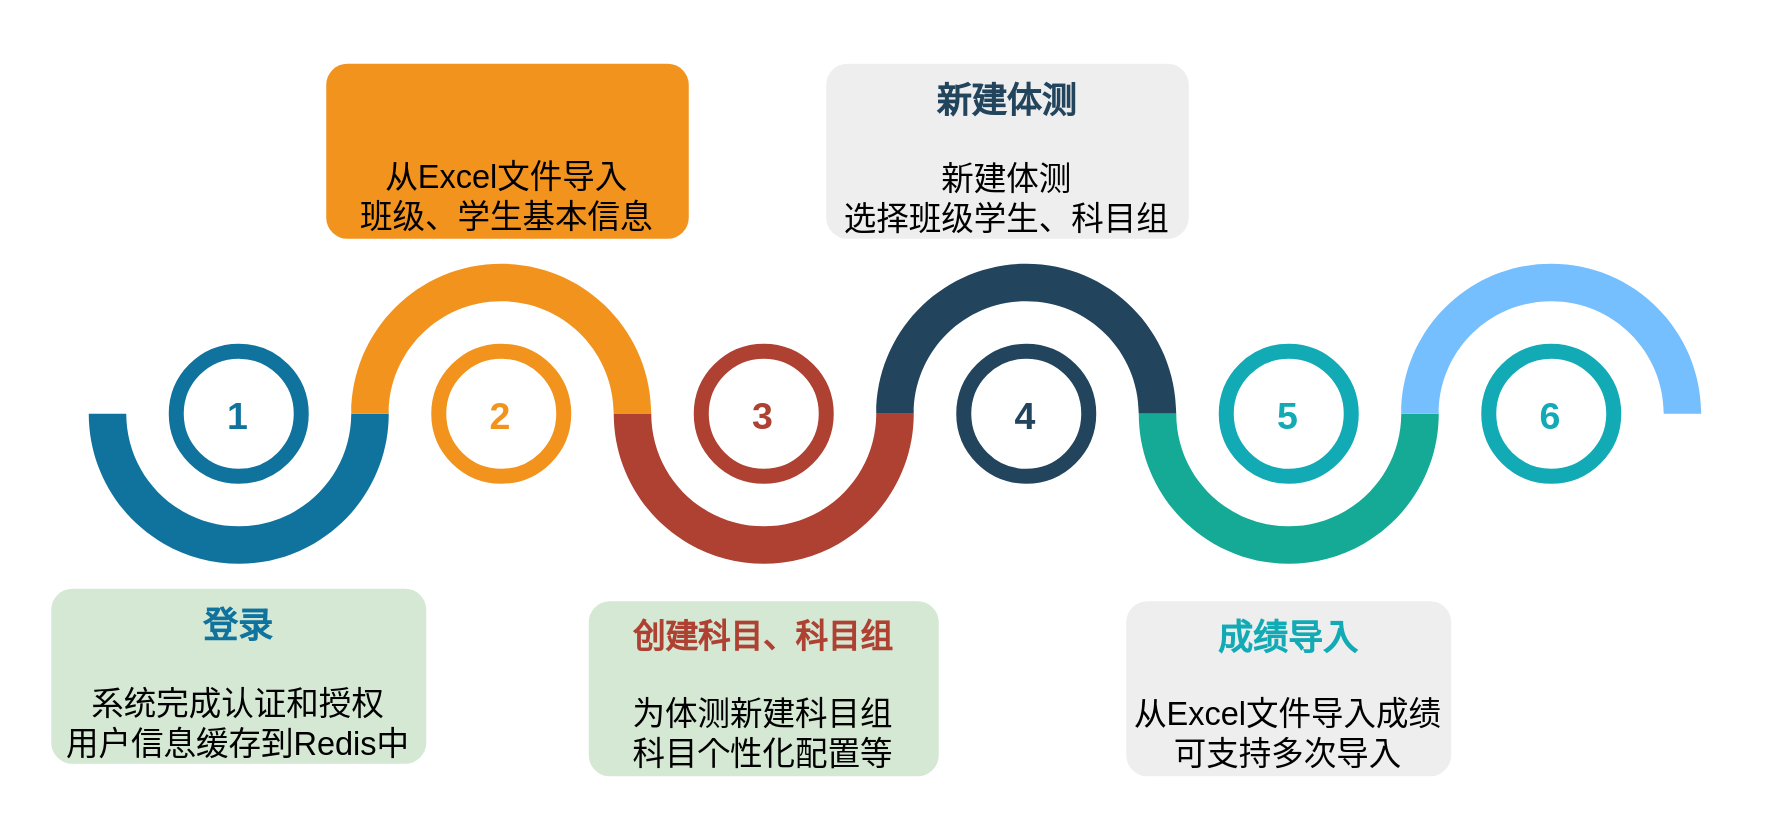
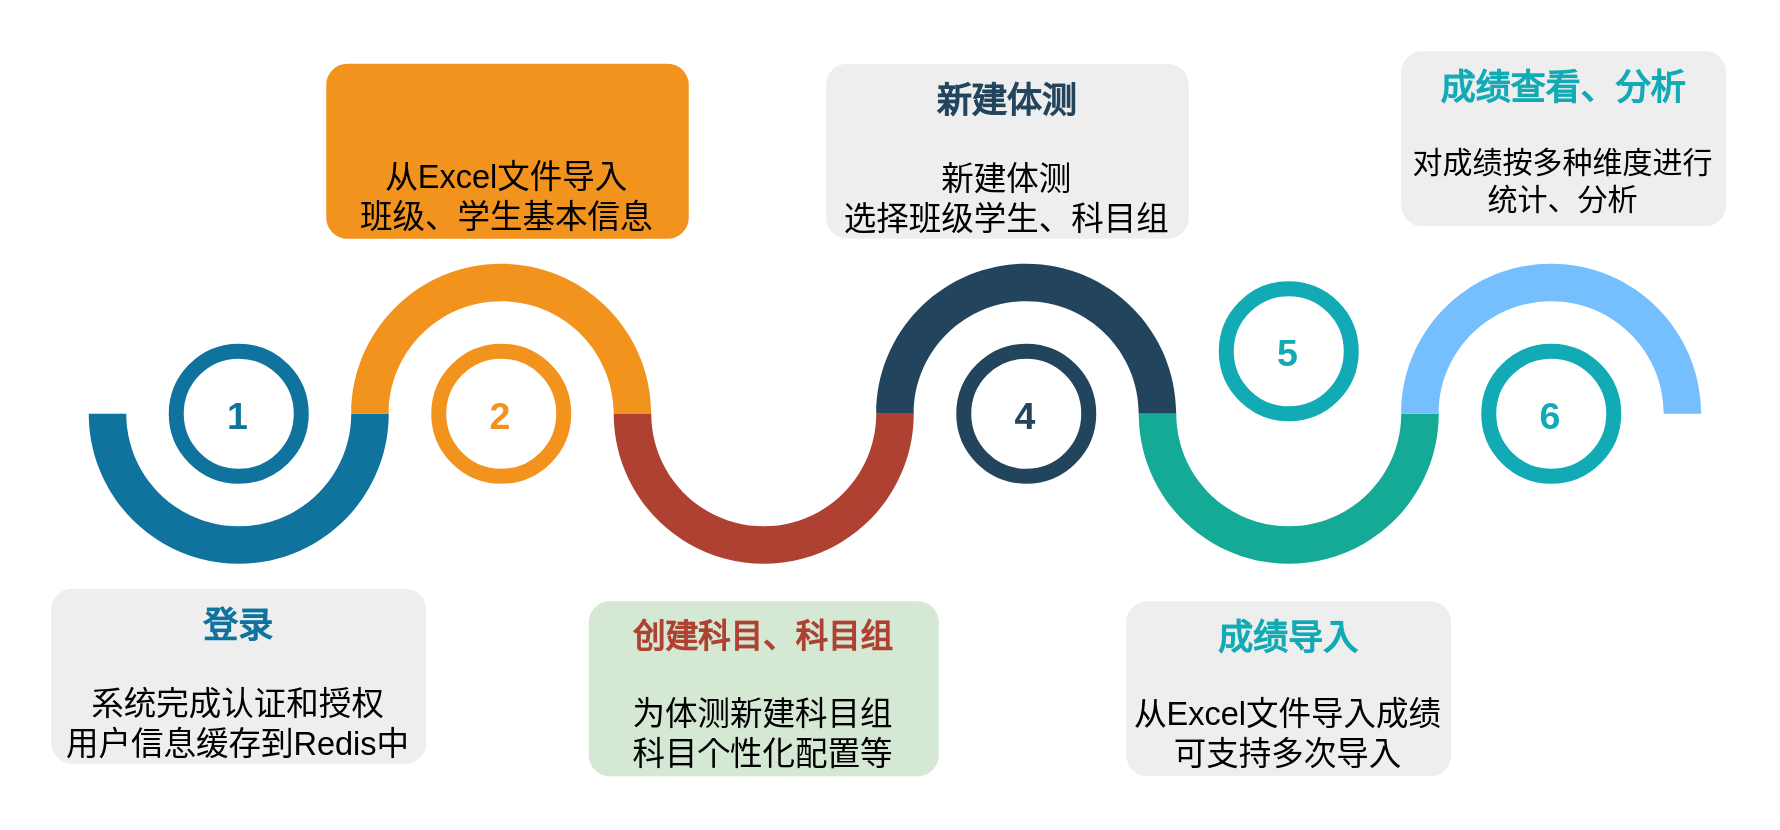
node "成绩查看、分析 对成绩按多种维度进行统计、分析": added
node "3": removed
node "5": moved (1289, 414) -> (1289, 351)
node "登录 系统完成认证和授权 用户信息缓存到Redis中": fillcolor #d5e8d4 -> #eeeeee
